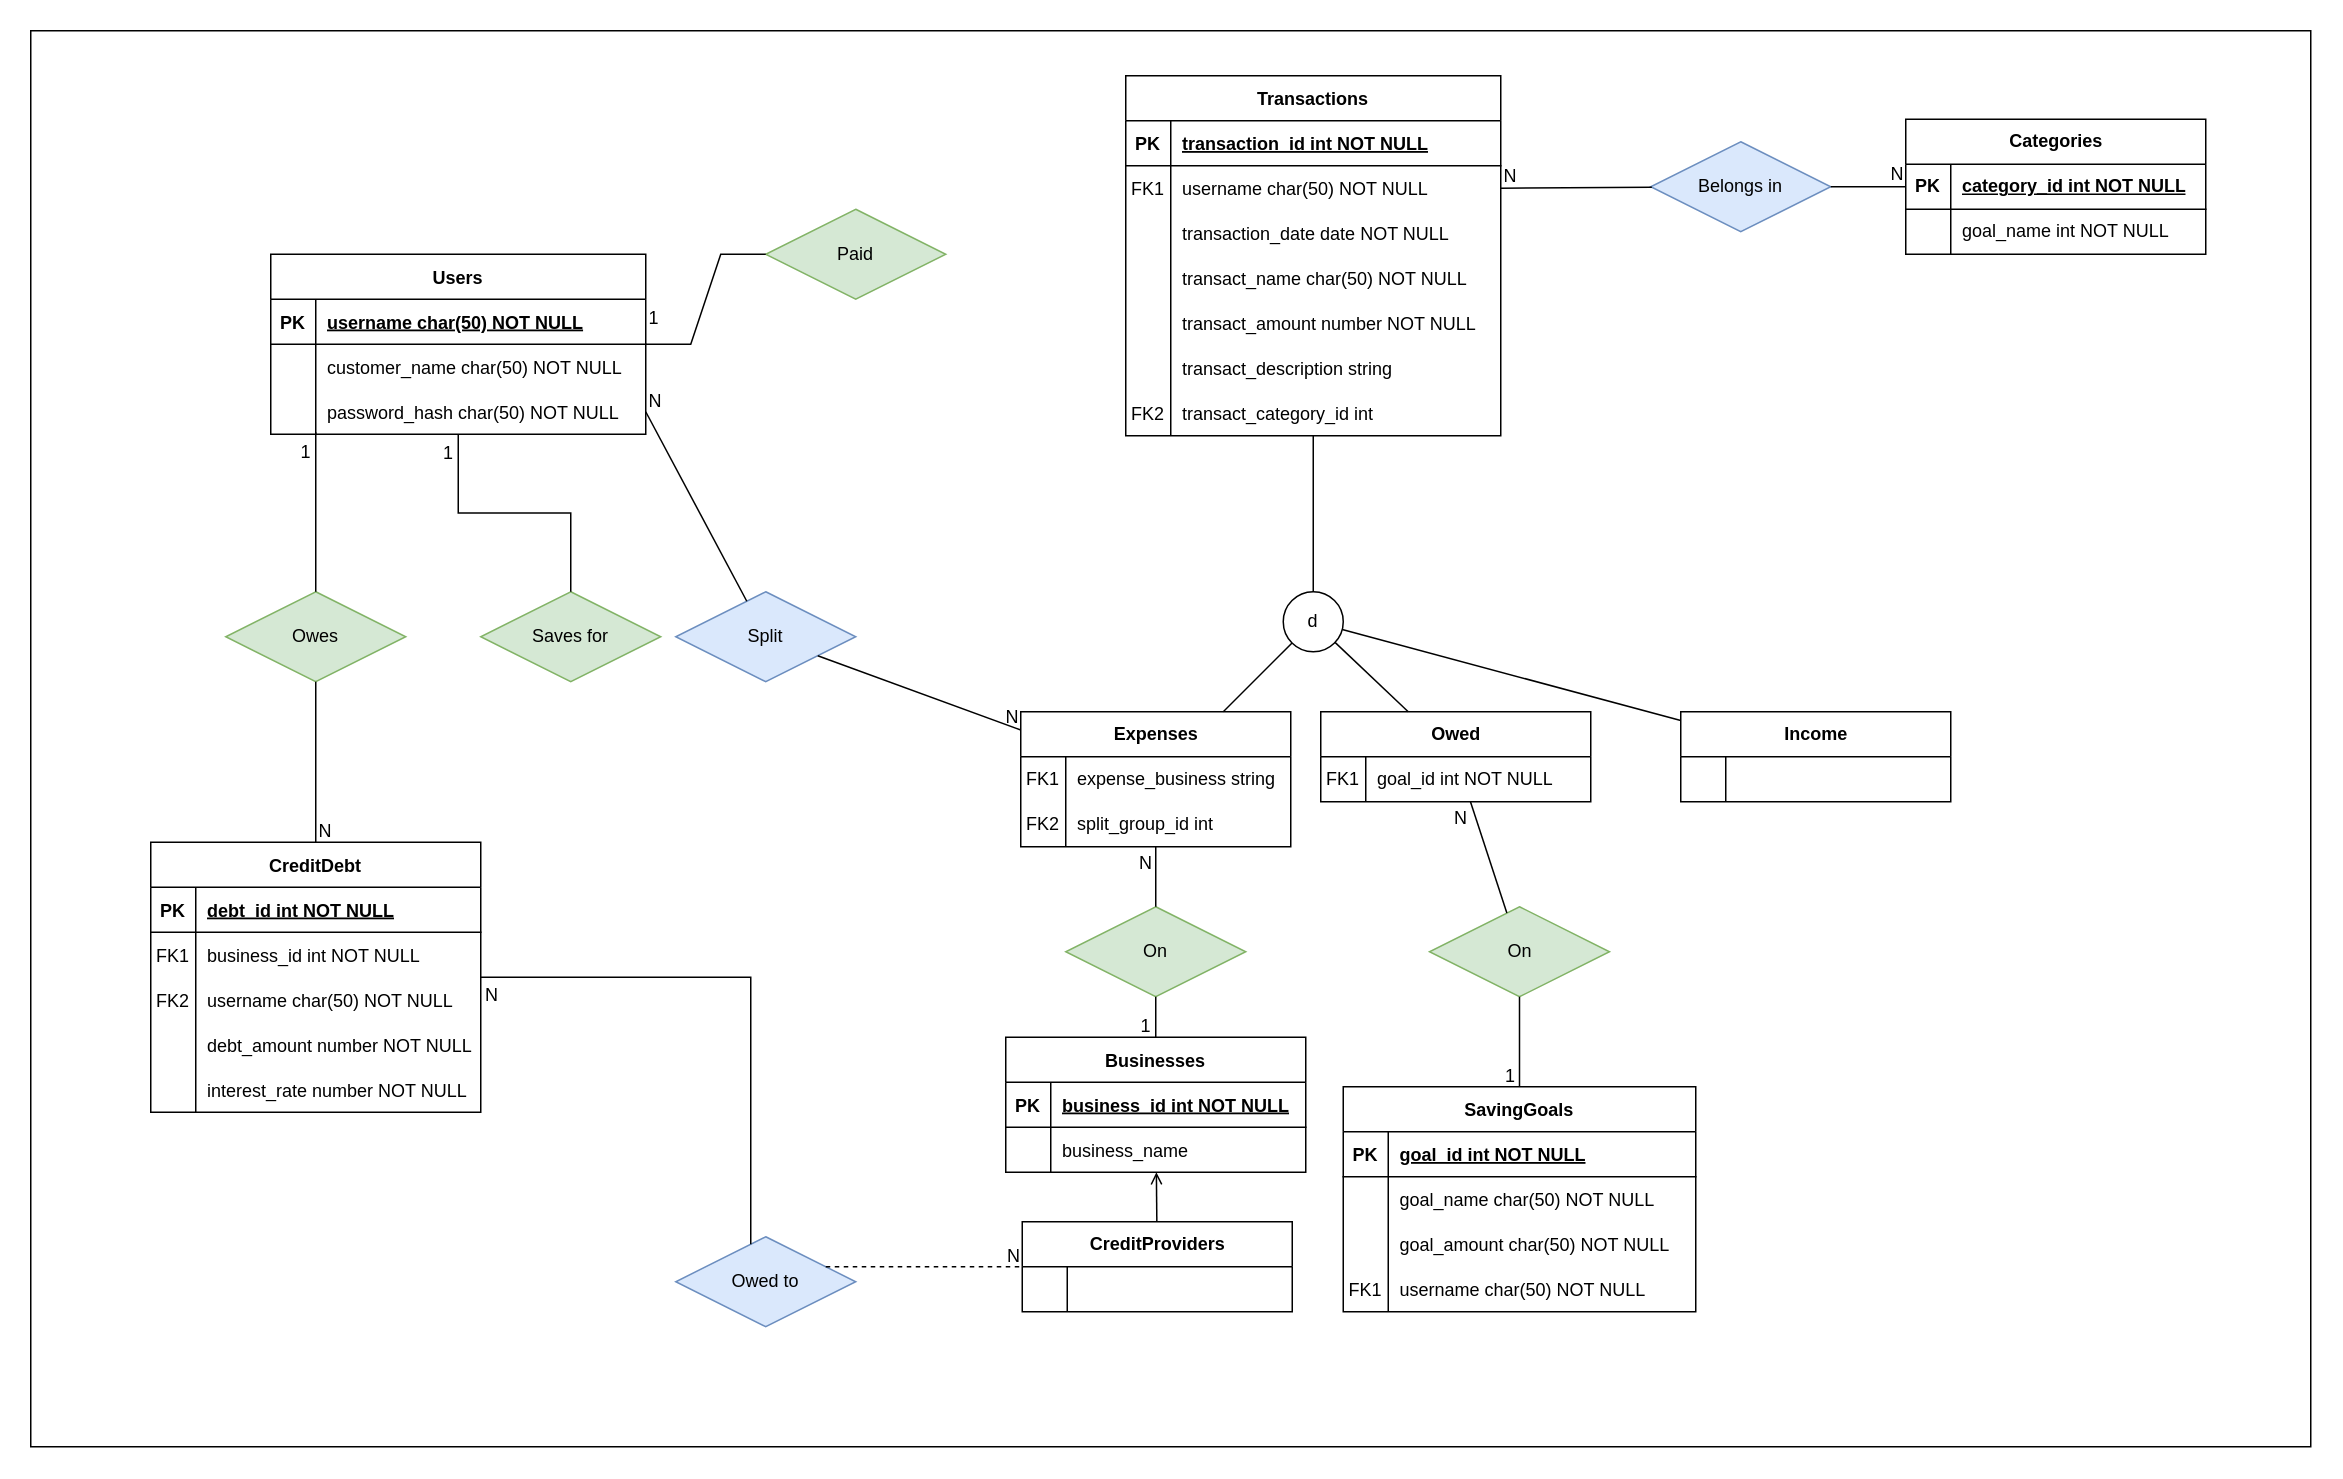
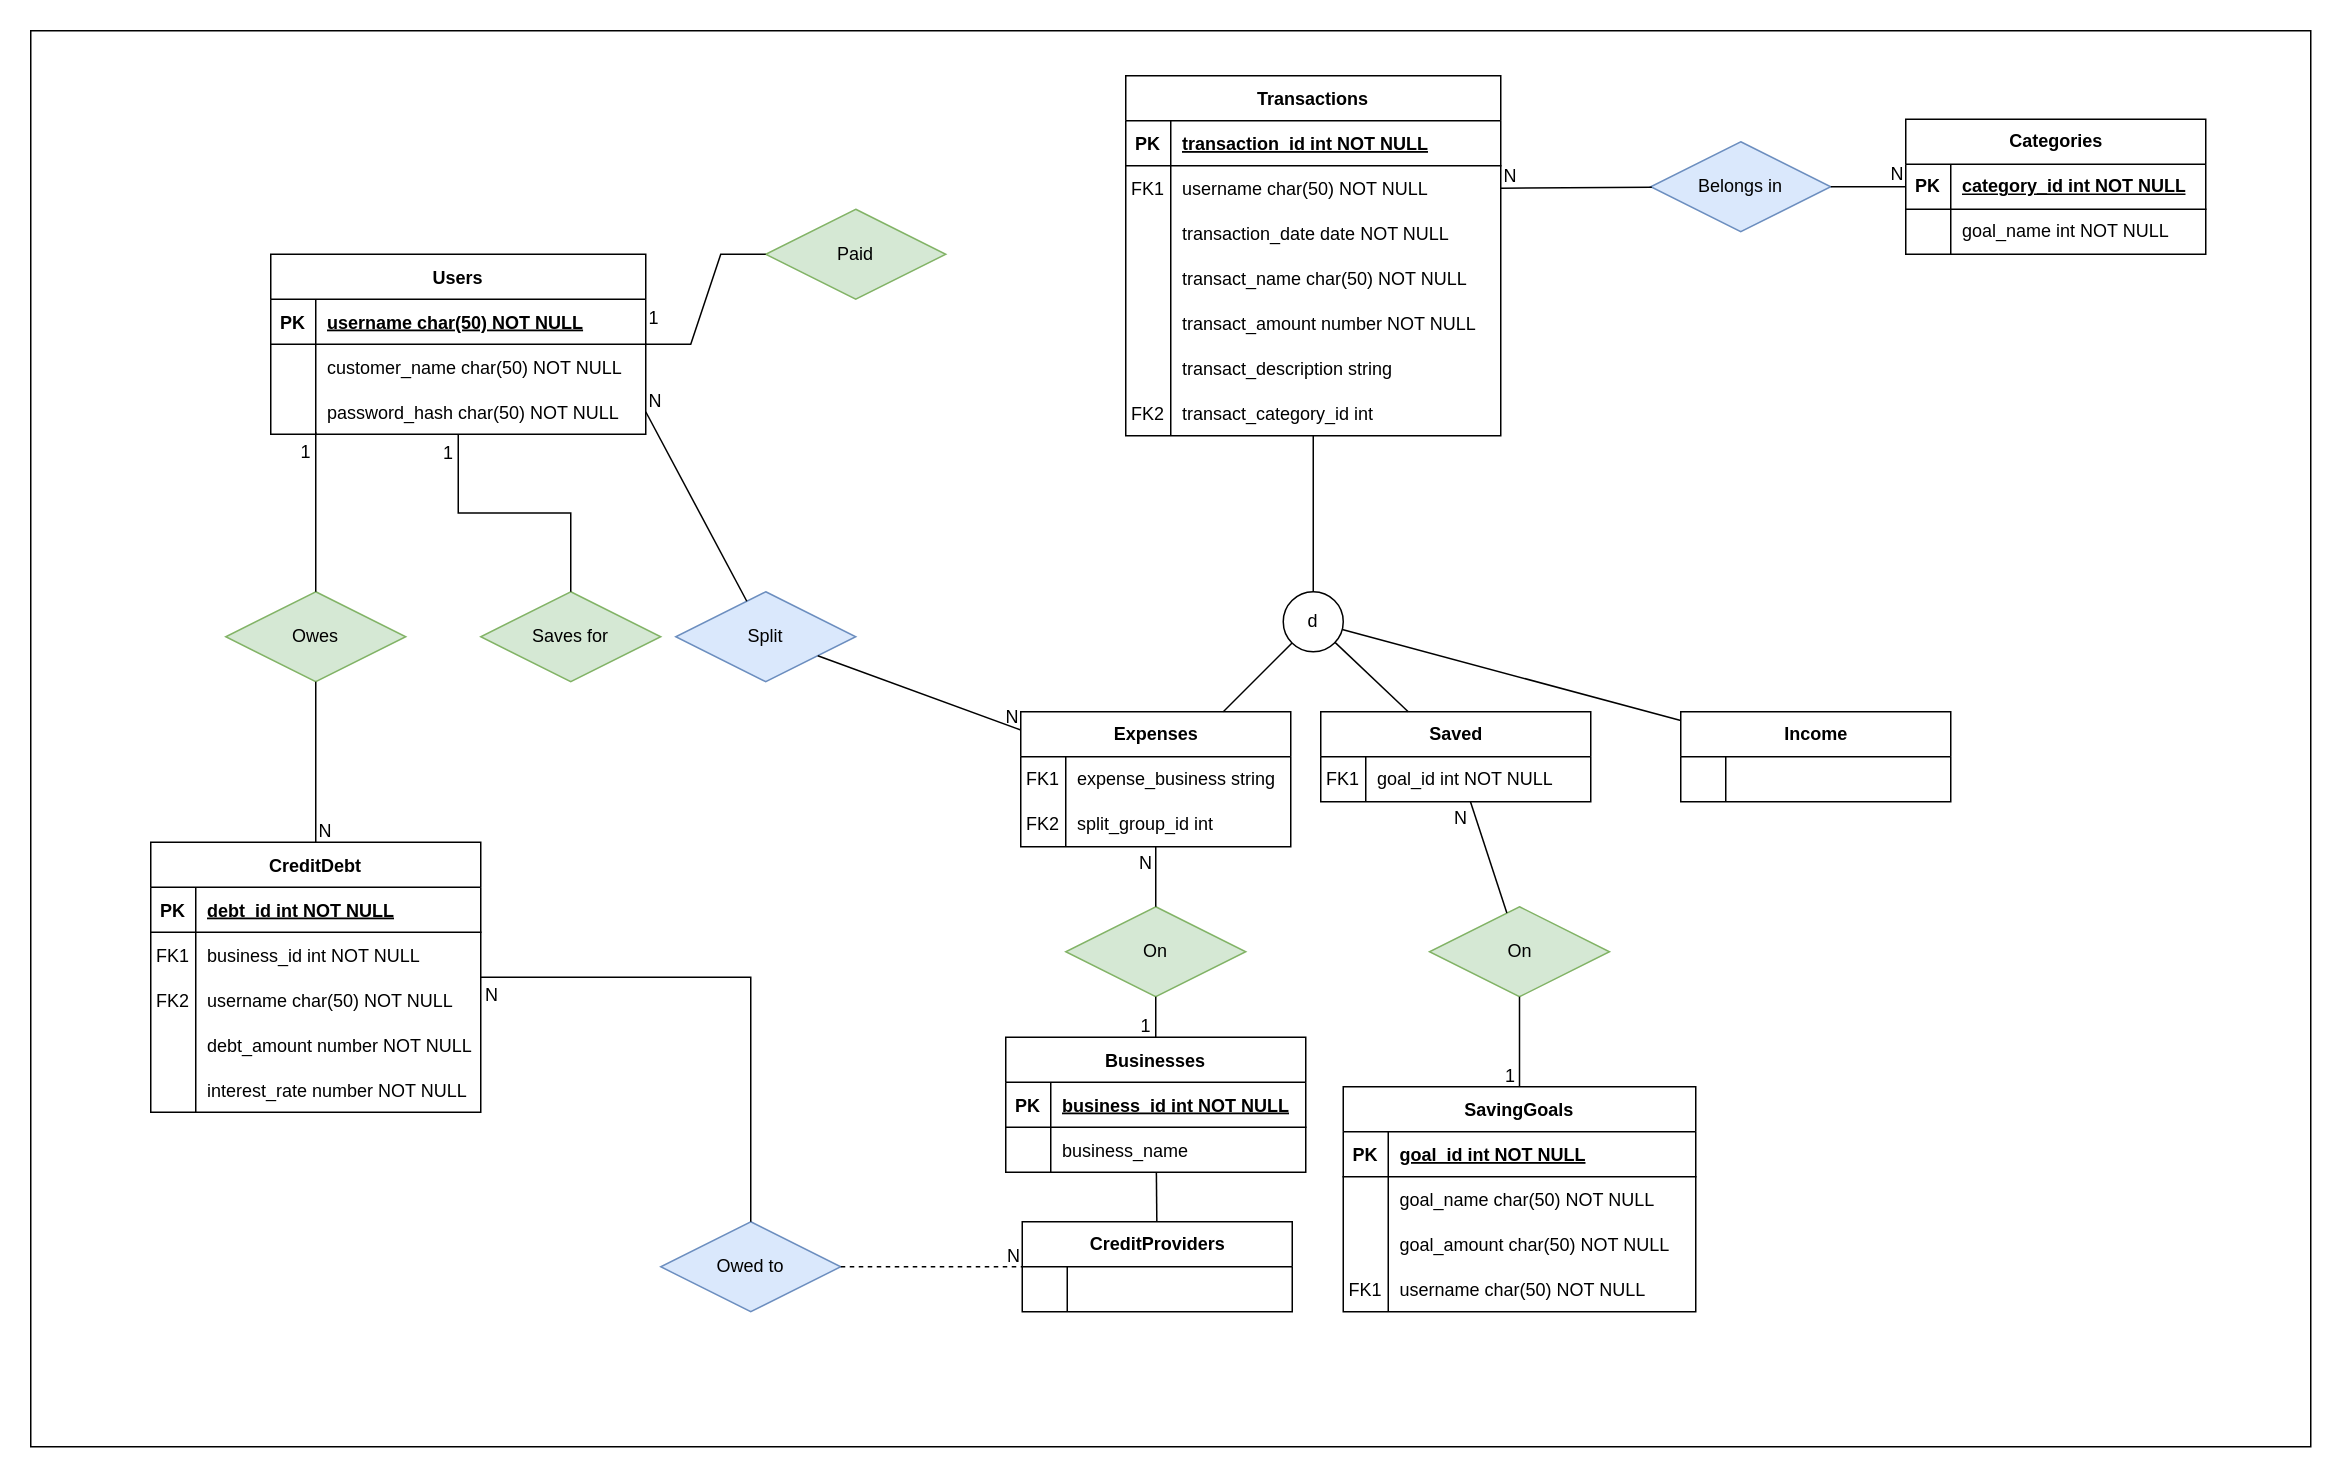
node "Owed": label "Owed" -> "Saved"
edge "CreditProviders" -> "Businesses": arrowhead open -> none
node "Owed to": moved (766, 1282) -> (751, 1267)
